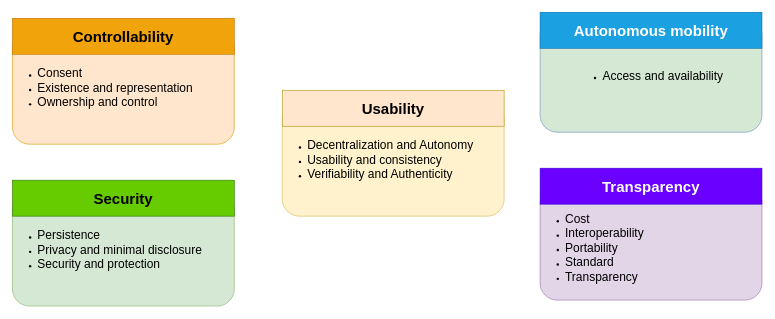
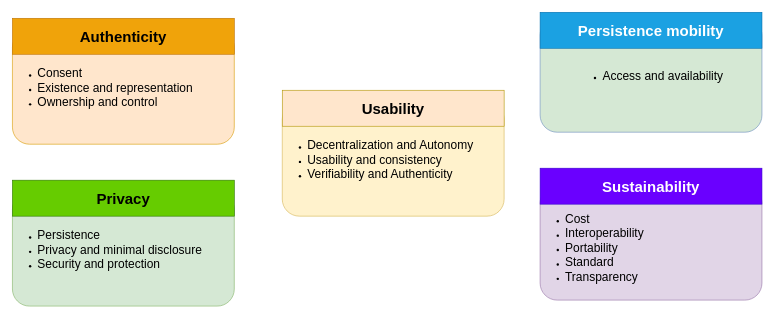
node "Autonomous mobility": label "Autonomous mobility" -> "Persistence mobility"
node "Controllability": label "Controllability" -> "Authenticity"
node "Transparency": label "Transparency" -> "Sustainability"
node "Security": label "Security" -> "Privacy"
